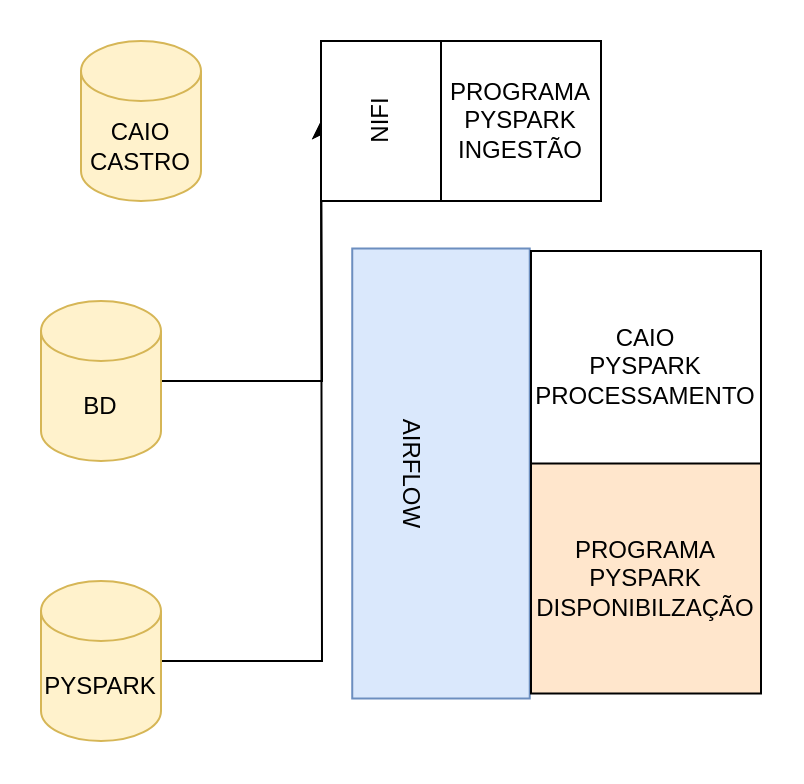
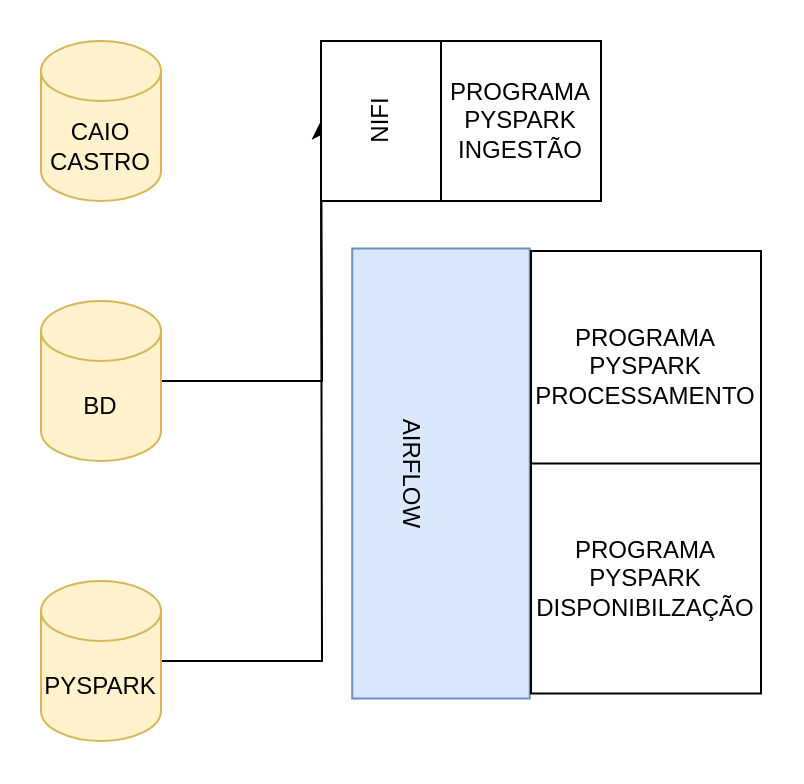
node "CAIO CASTRO": moved (141, 121) -> (101, 121)
node "CAIO PYSPARK PROCESSAMENTO": label "CAIO PYSPARK PROCESSAMENTO" -> "PROGRAMA PYSPARK PROCESSAMENTO"
node "PROGRAMA PYSPARK DISPONIBILZAÇÃO": fillcolor #ffe6cc -> #ffffff
